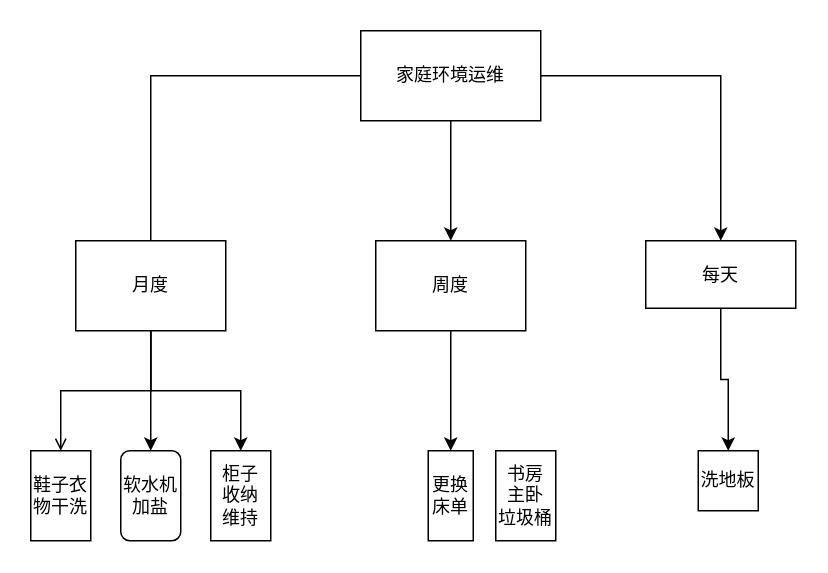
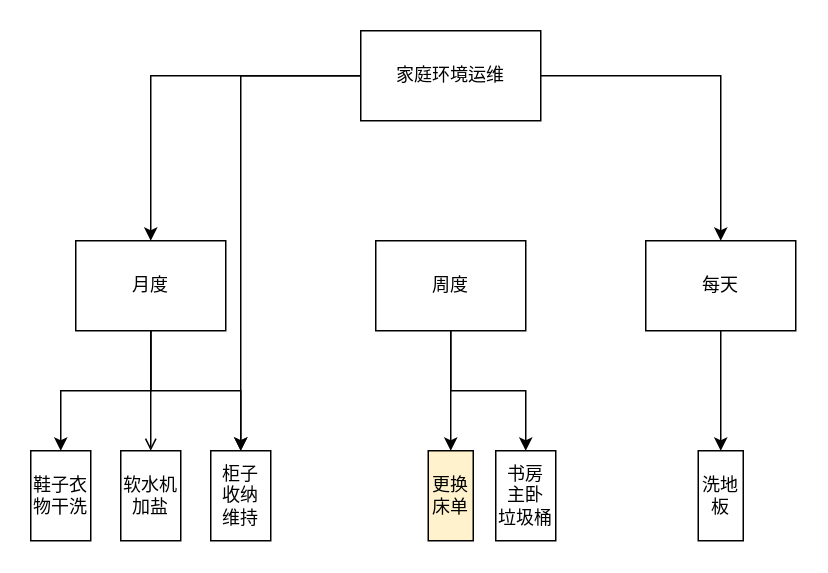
edge "家庭环境运维" -> "周度": now "家庭环境运维" -> "柜子 收纳 维持"
edge "家庭环境运维" -- "月度": arrowhead none -> classic
node "每天": size 150x68 -> 150x90
edge "周度" -> "书房 主卧 垃圾桶": added
edge "月度" -> "软水机加盐": arrowhead classic -> open
edge "月度" -> "鞋子衣物干洗": arrowhead open -> classic
node "洗地板": size 60x60 -> 45x90
node "软水机加盐": shape rounded rectangle -> rectangle
node "更换床单": fillcolor #ffffff -> #fff2cc
